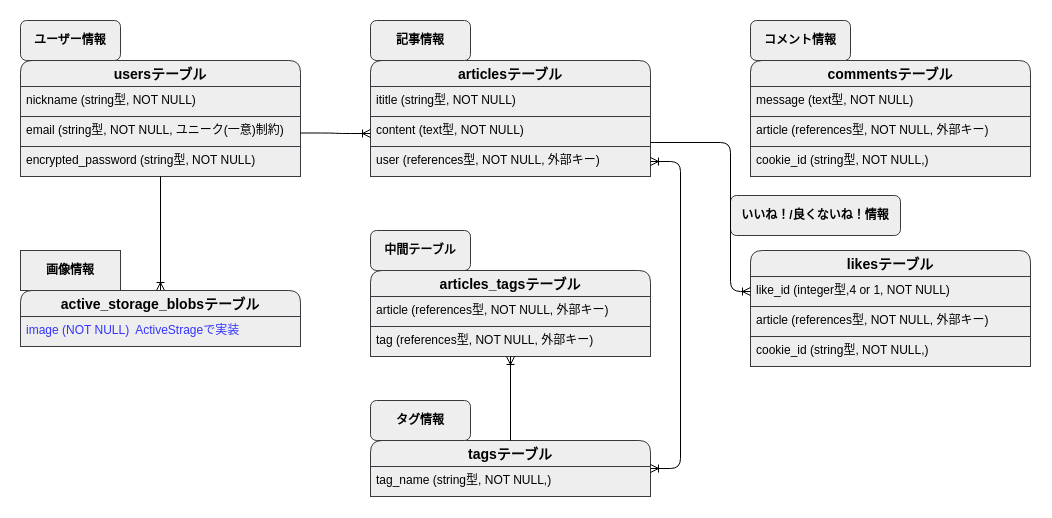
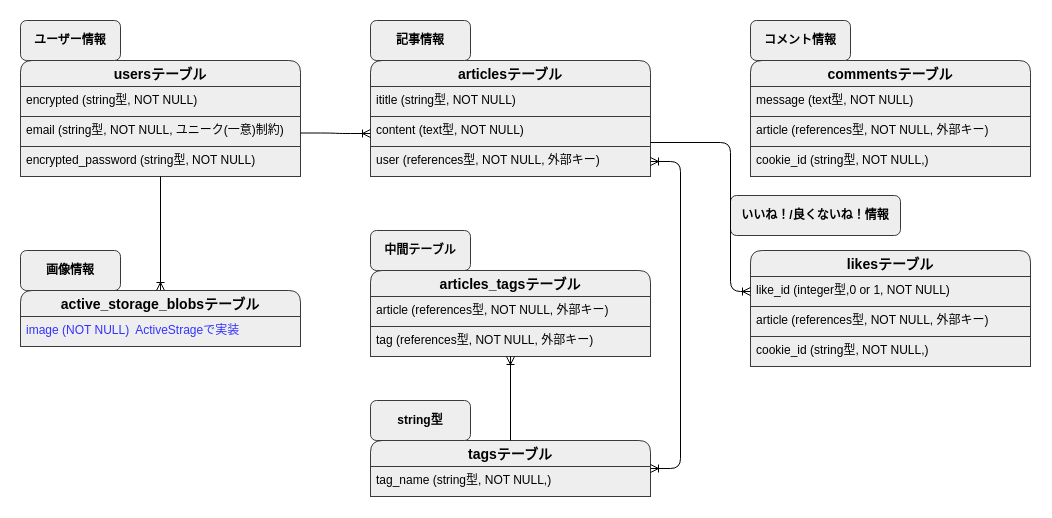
node "nickname (string型, NOT NULL)": label "nickname (string型, NOT NULL)" -> "encrypted (string型, NOT NULL)"
node "画像情報": shape rectangle -> rounded rectangle
node "like_id (integer型,4 or 1, NOT NULL)": label "like_id (integer型,4 or 1, NOT NULL)" -> "like_id (integer型,0 or 1, NOT NULL)"
node "タグ情報": label "タグ情報" -> "string型"
